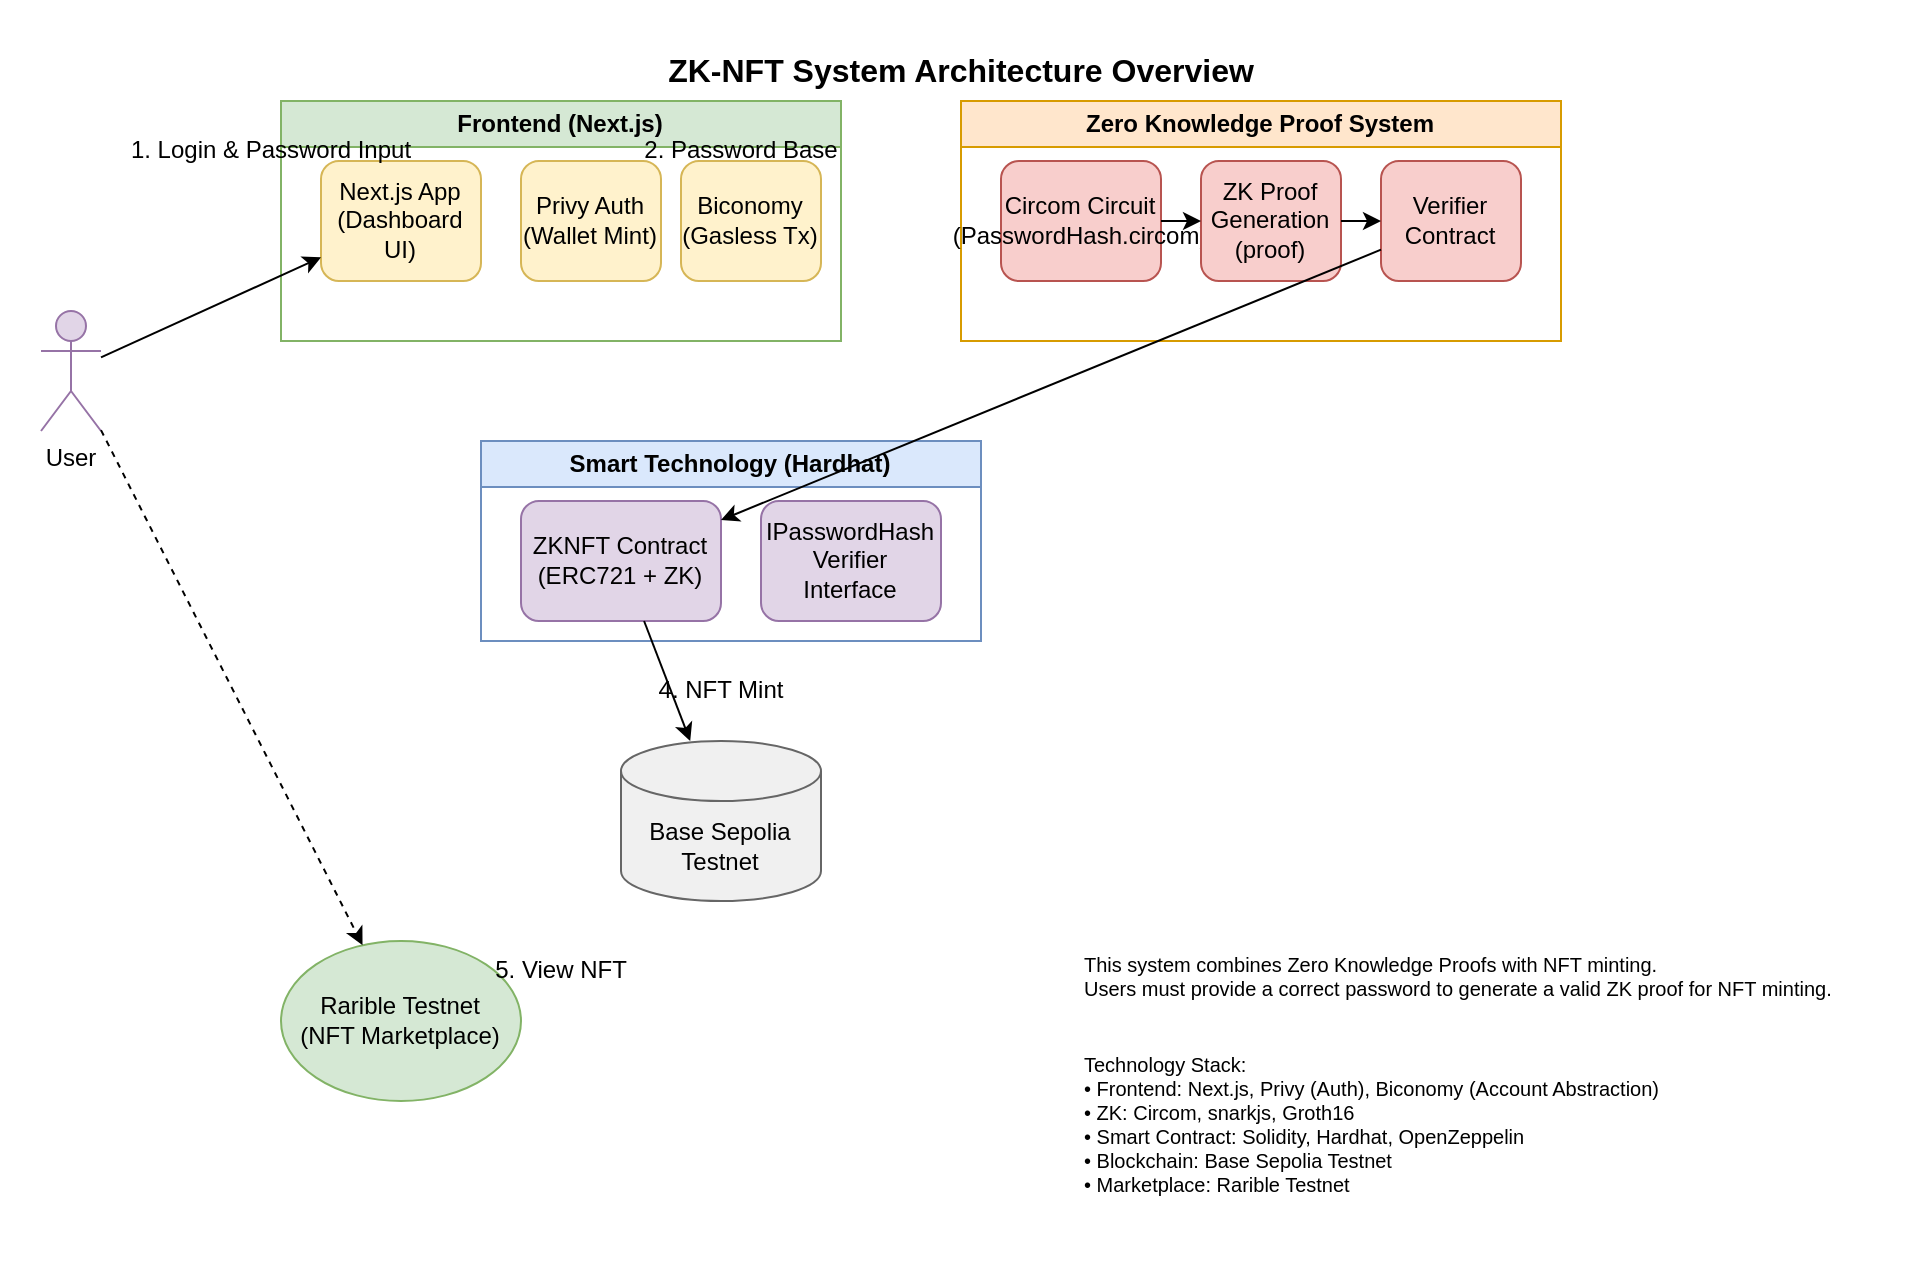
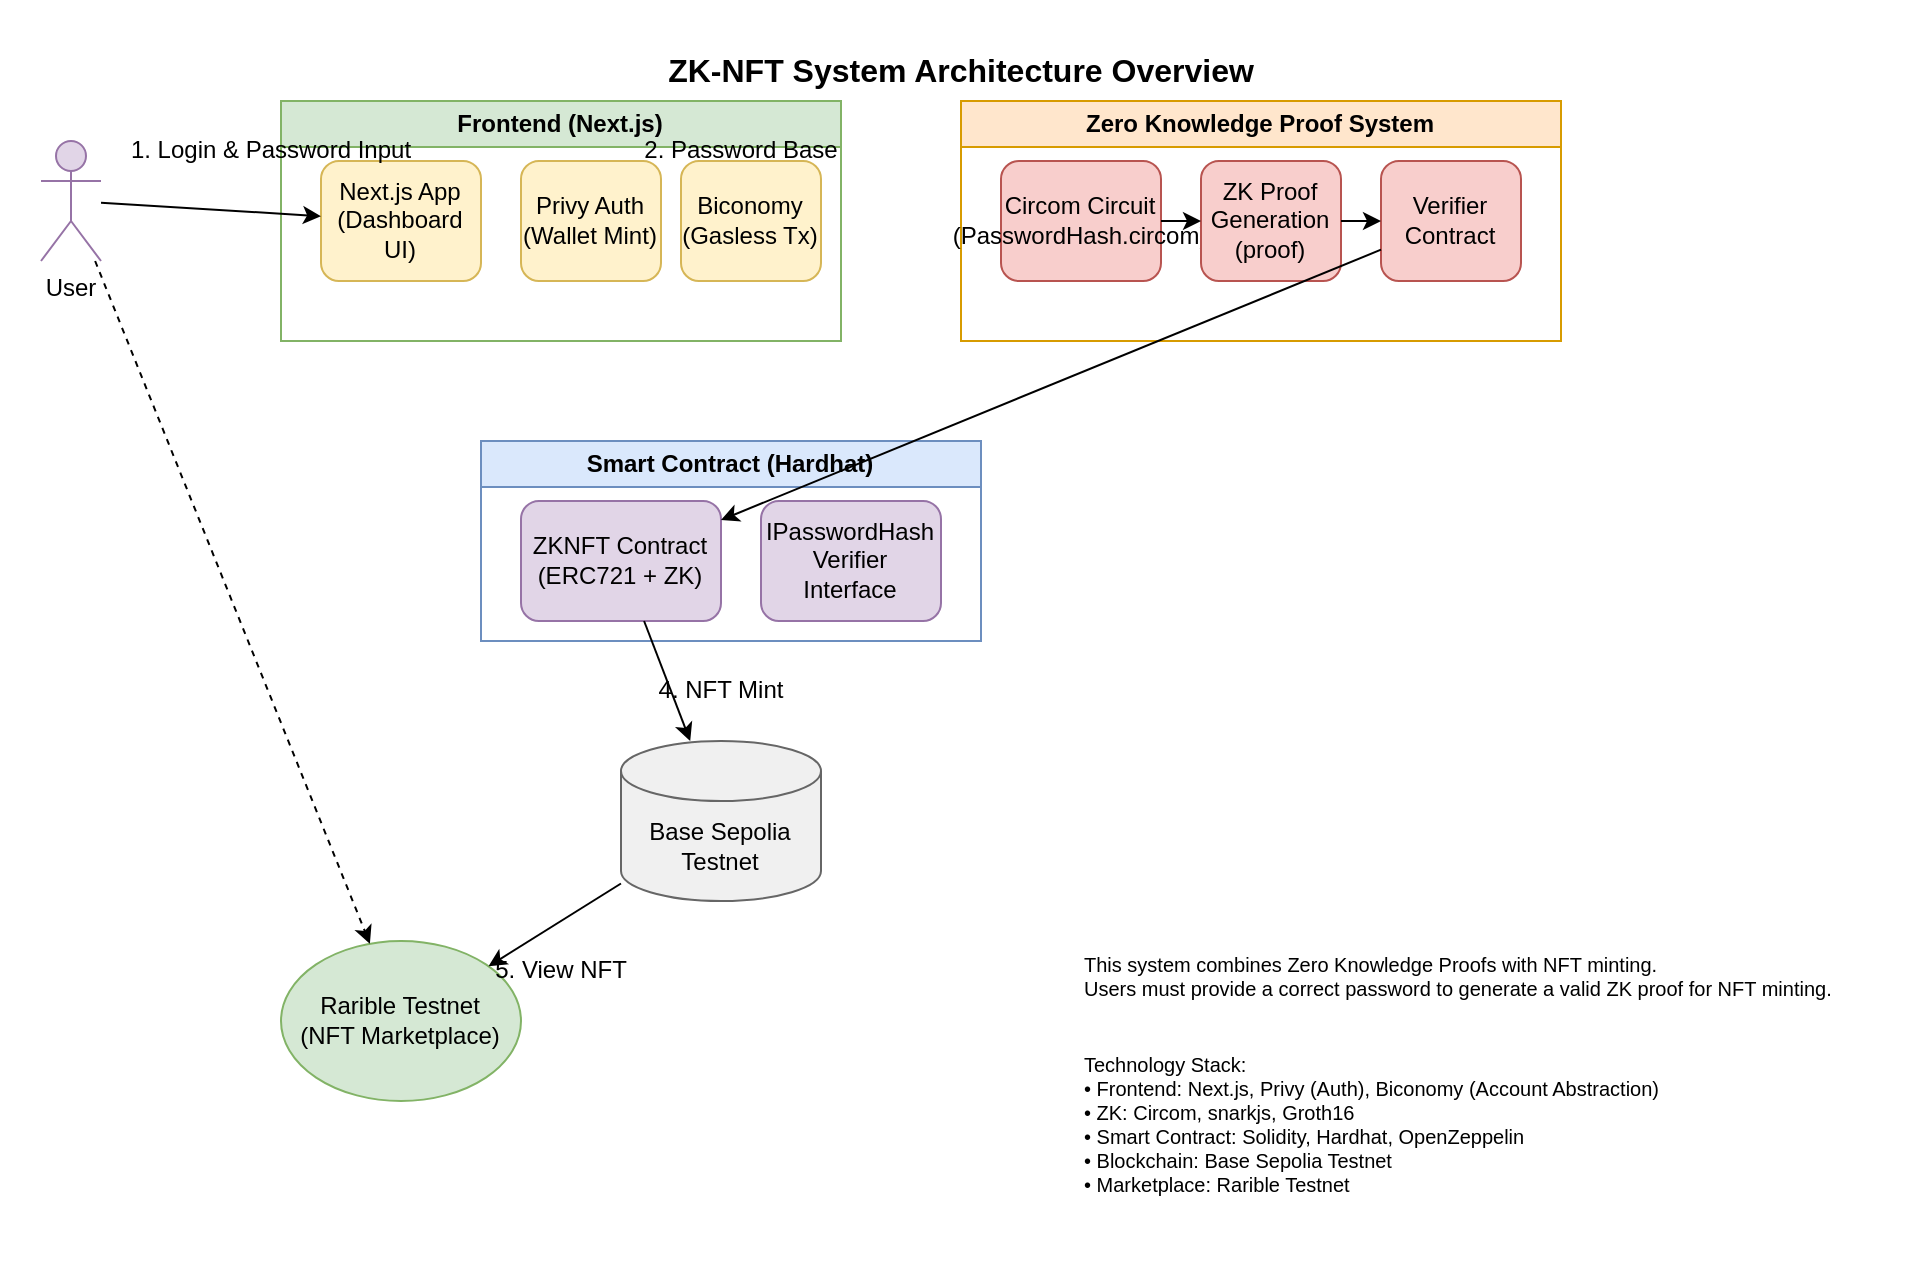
node "User": moved (71, 371) -> (71, 201)
node "Smart Technology (Hardhat)": label "Smart Technology (Hardhat)" -> "Smart Contract (Hardhat)"
edge "Base Sepolia Testnet" -> "Rarible Testnet (NFT Marketplace)": added
